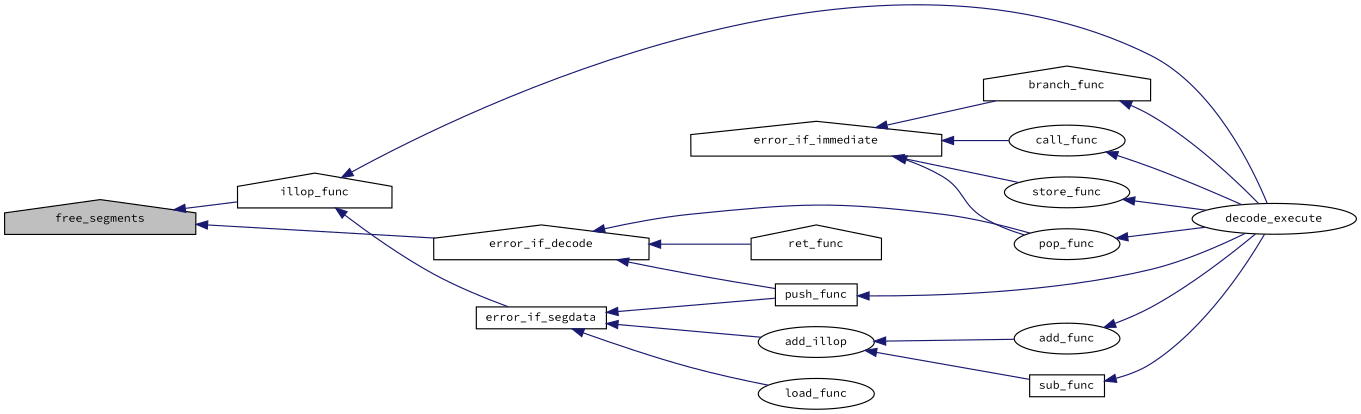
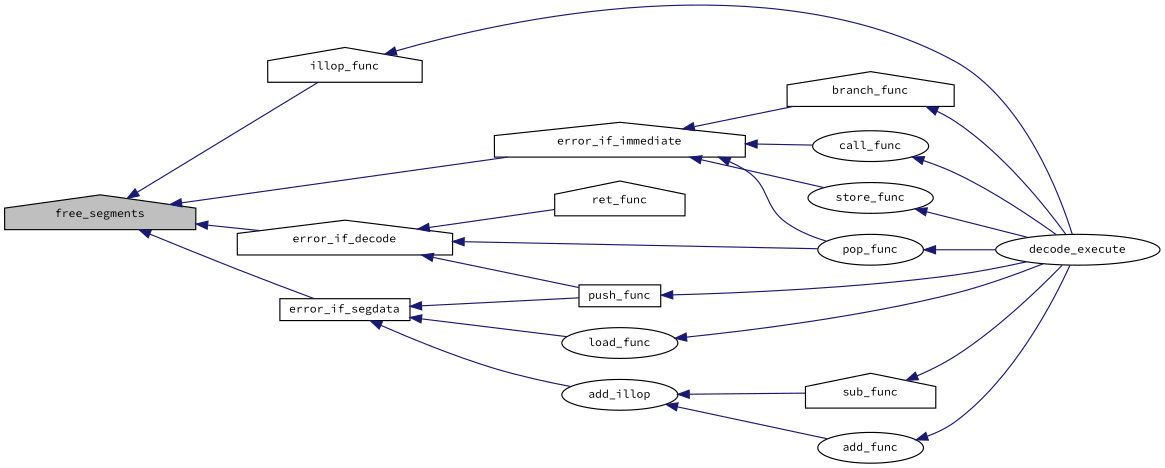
edge "error_if_immediate" -> "free_segments": added
edge "error_if_segdata" -> "illop_func": now "error_if_segdata" -> "free_segments"
edge "decode_execute" -> "load_func": added
node "sub_func": shape box -> house
